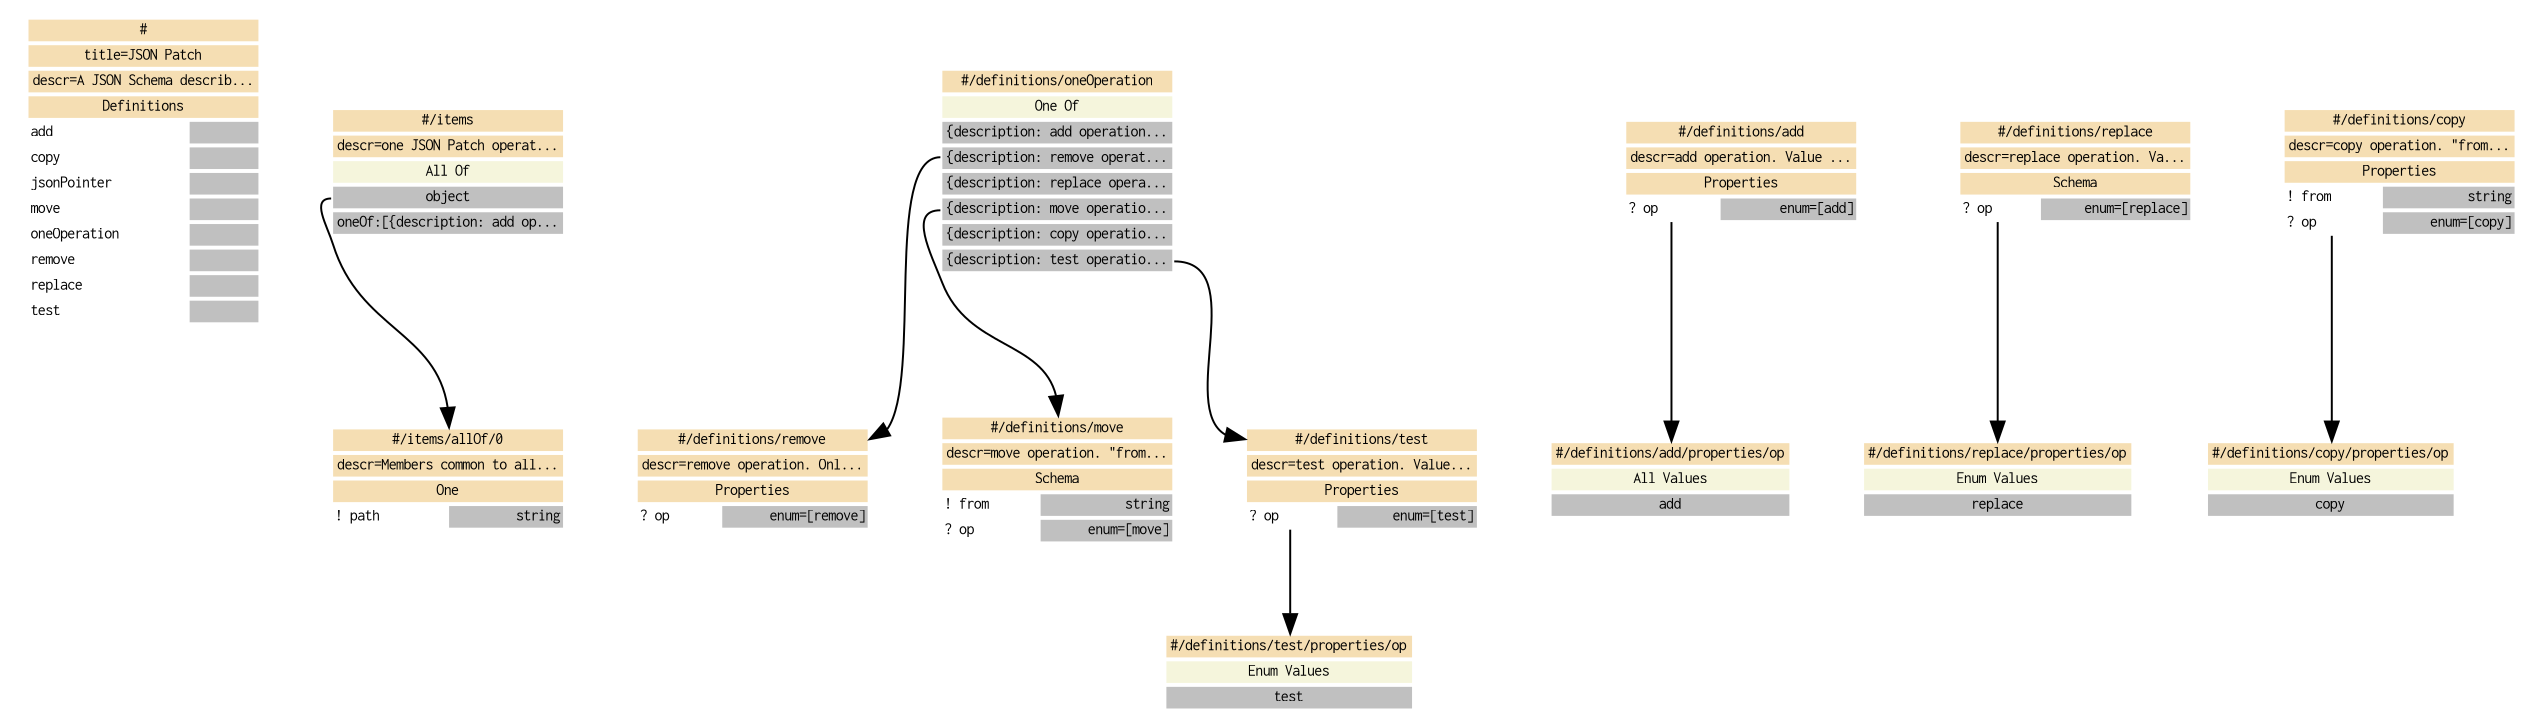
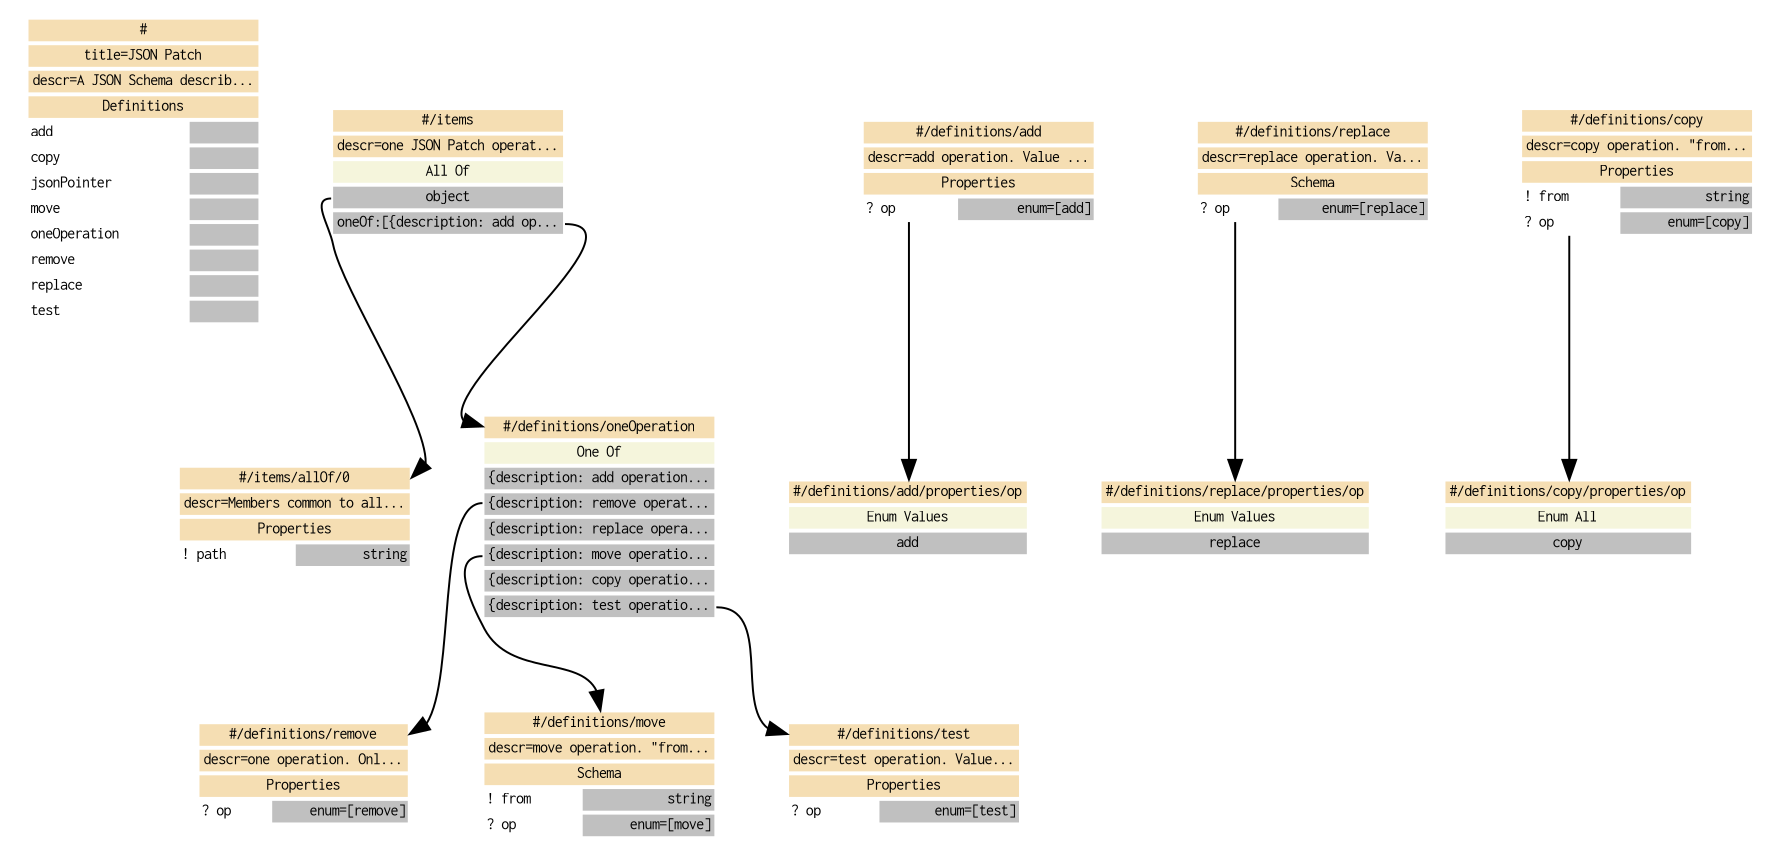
edge "#/items" -> "#/definitions/oneOperation": added
node "#/definitions/remove": text "descr=remove operation. Onl..." -> "descr=one operation. Onl..."
node "#/definitions/add/properties/op": text "All Values" -> "Enum Values"
node "#/definitions/copy/properties/op": text "Enum Values" -> "Enum All"
node "#/items/allOf/0": text "One" -> "Properties"
node "#/definitions/test/properties/op": removed
